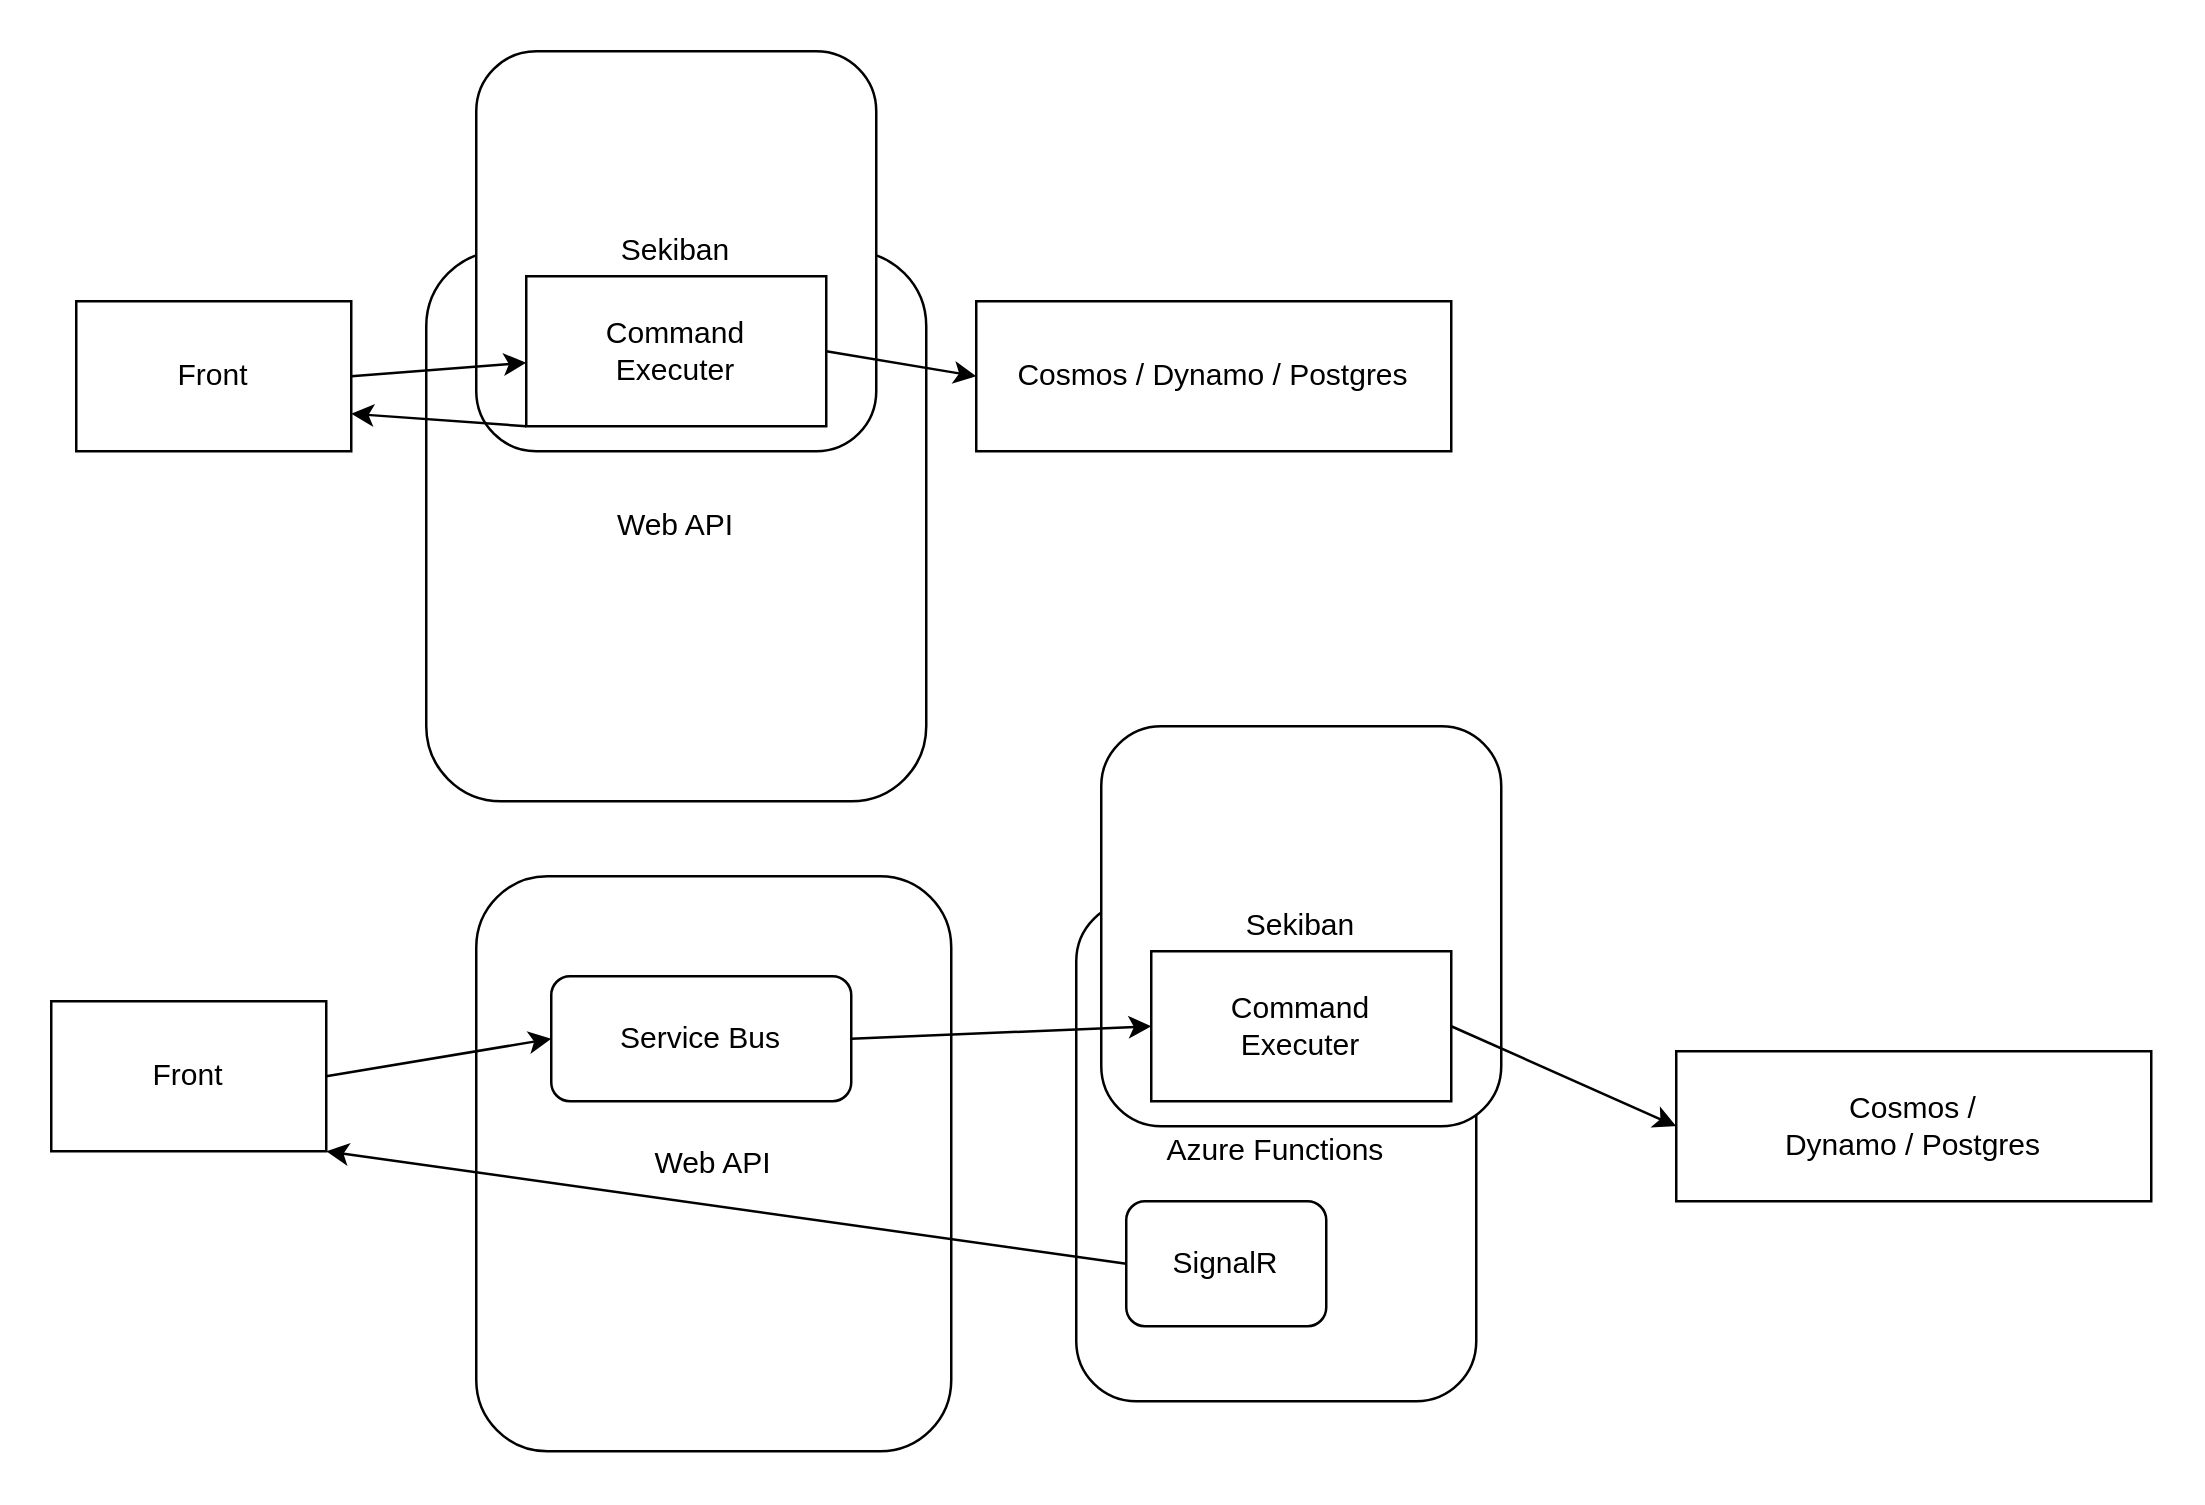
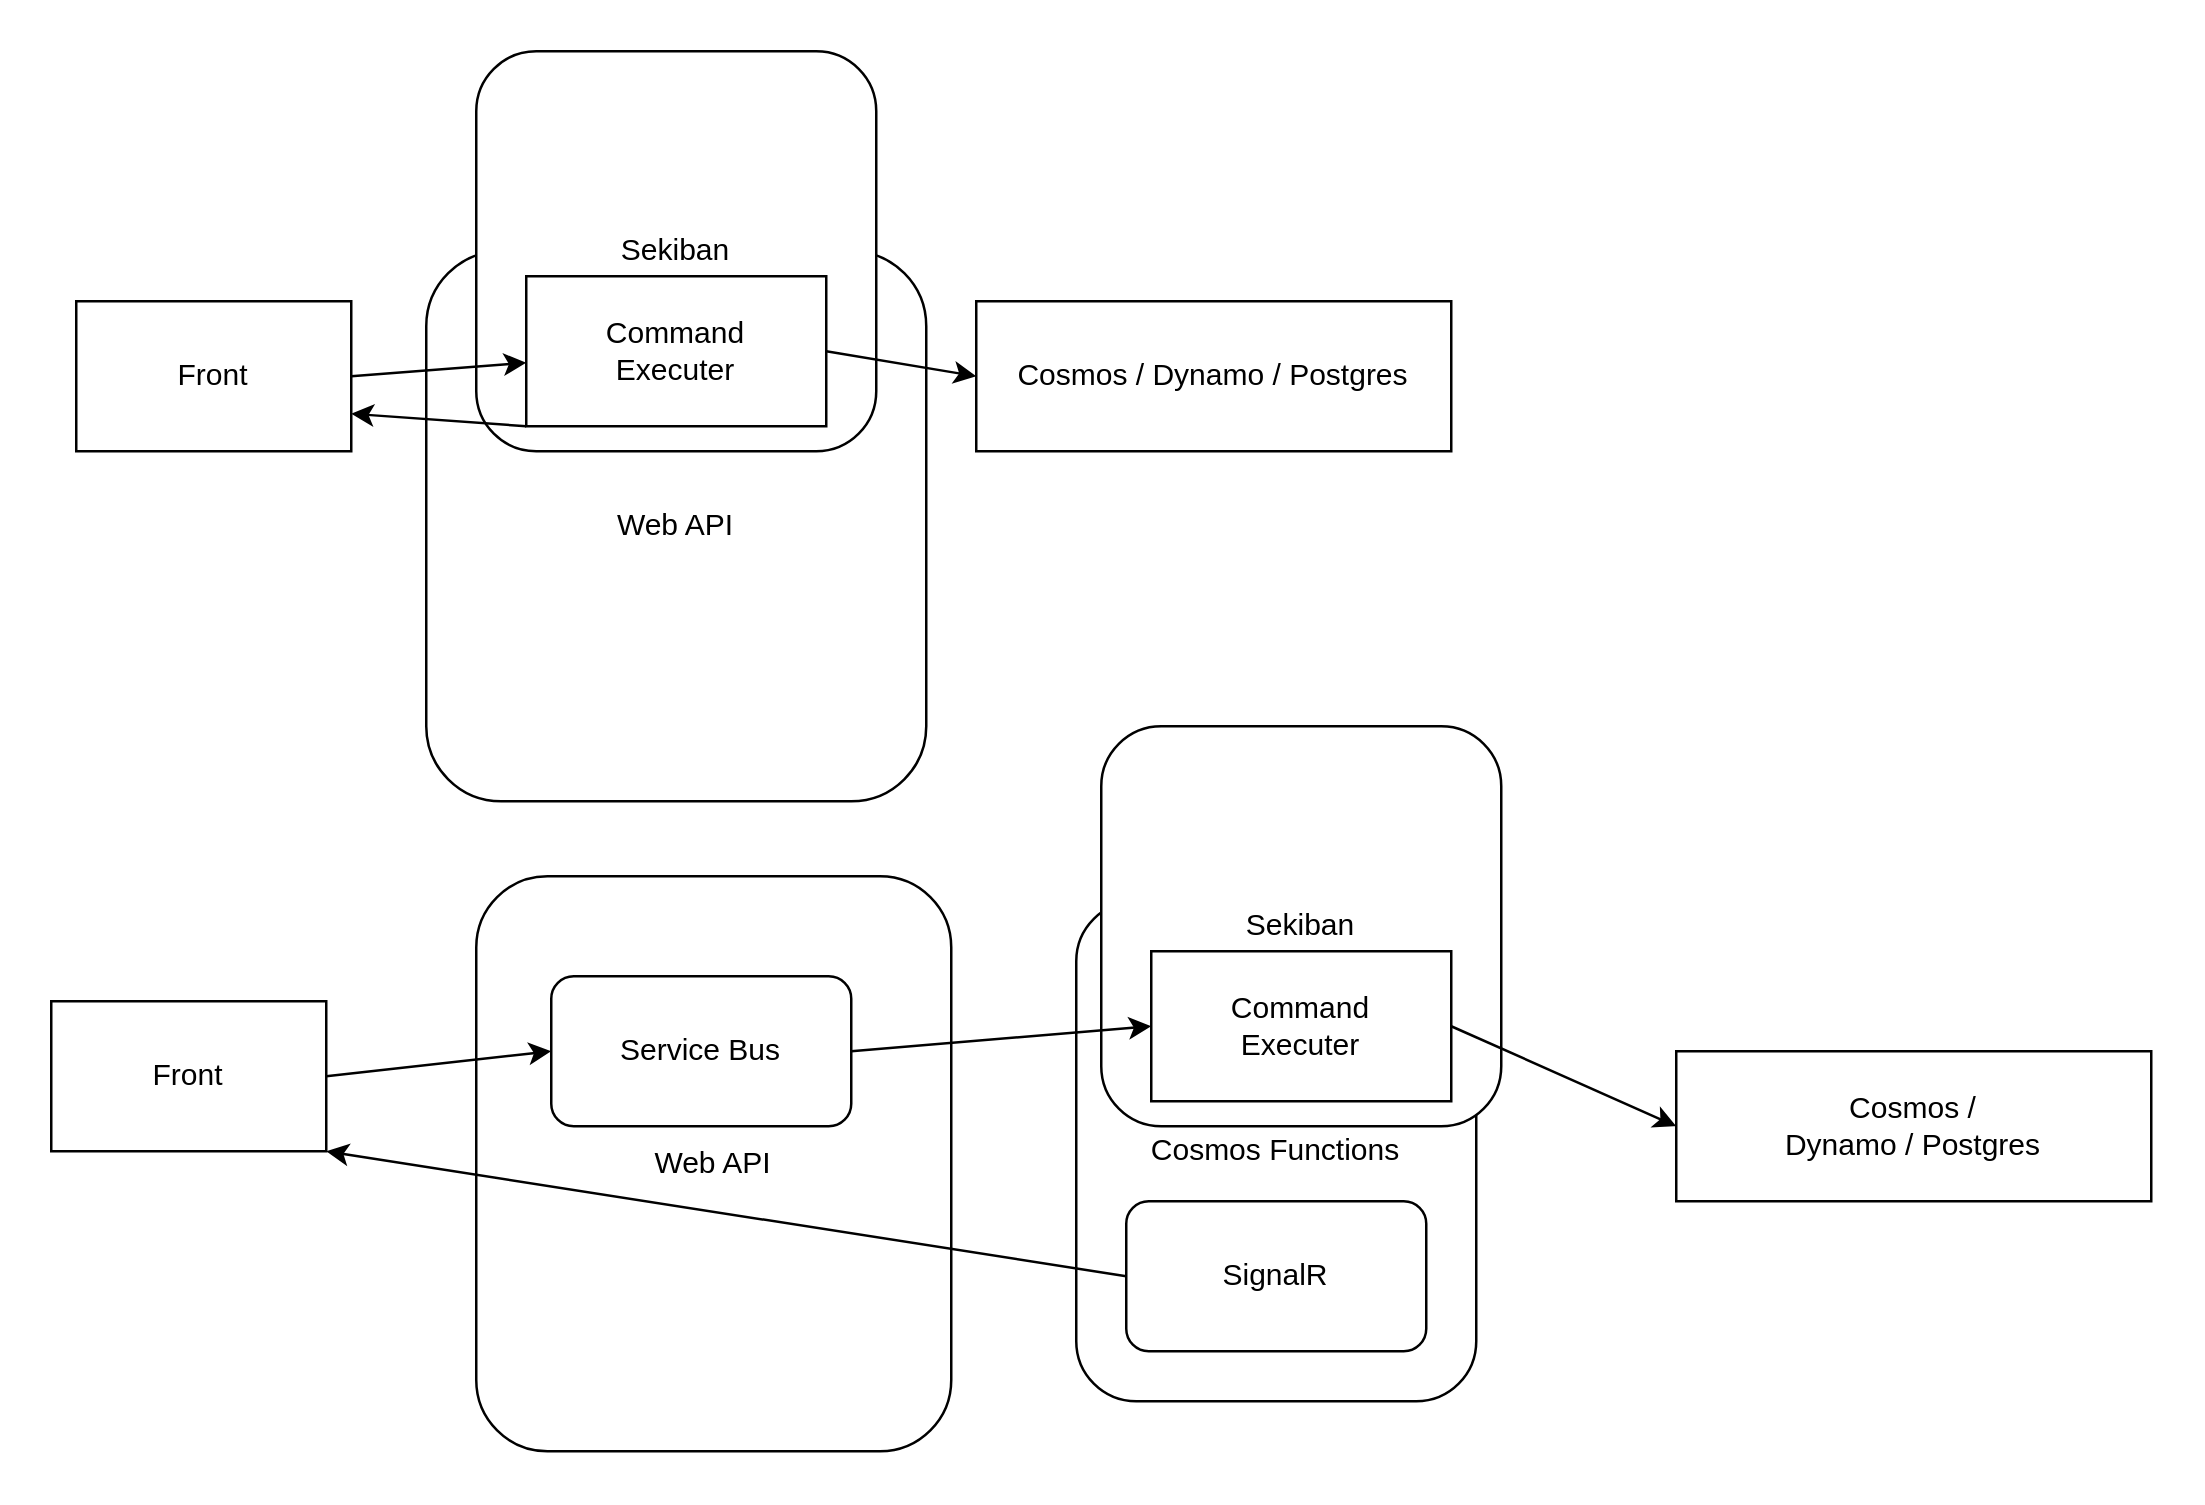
node "Service Bus": size 300x125 -> 300x150
node "Azure Functions": label "Azure Functions" -> "Cosmos Functions"
node "SignalR": size 200x125 -> 300x150
